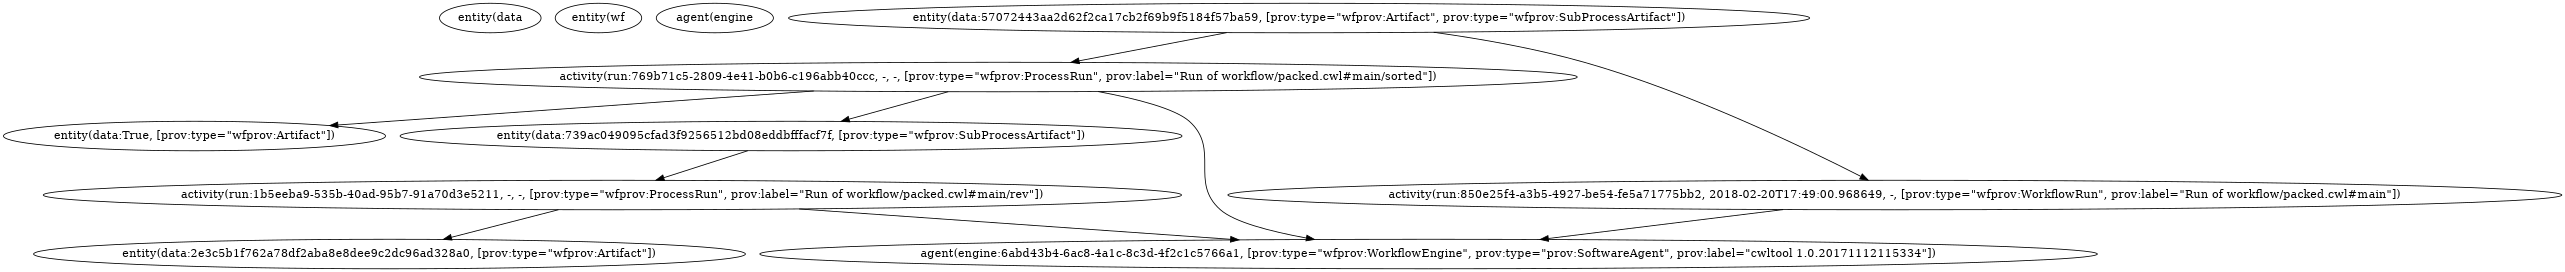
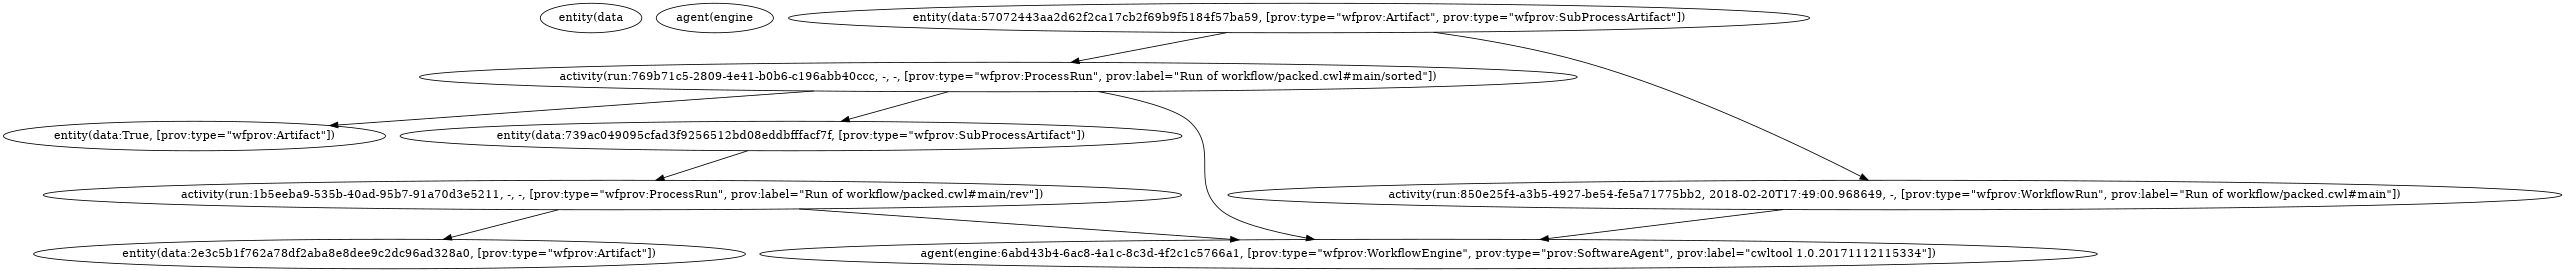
node "entity(wf": removed
